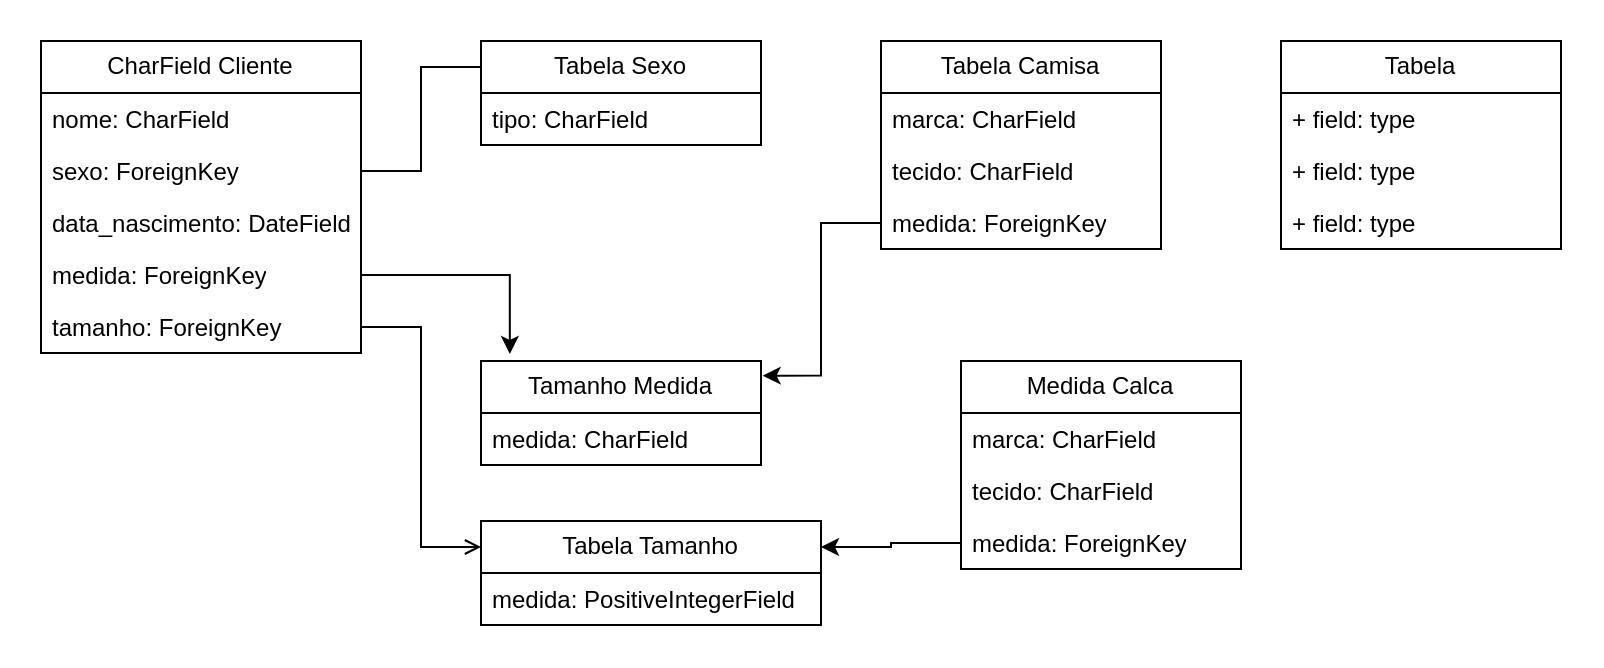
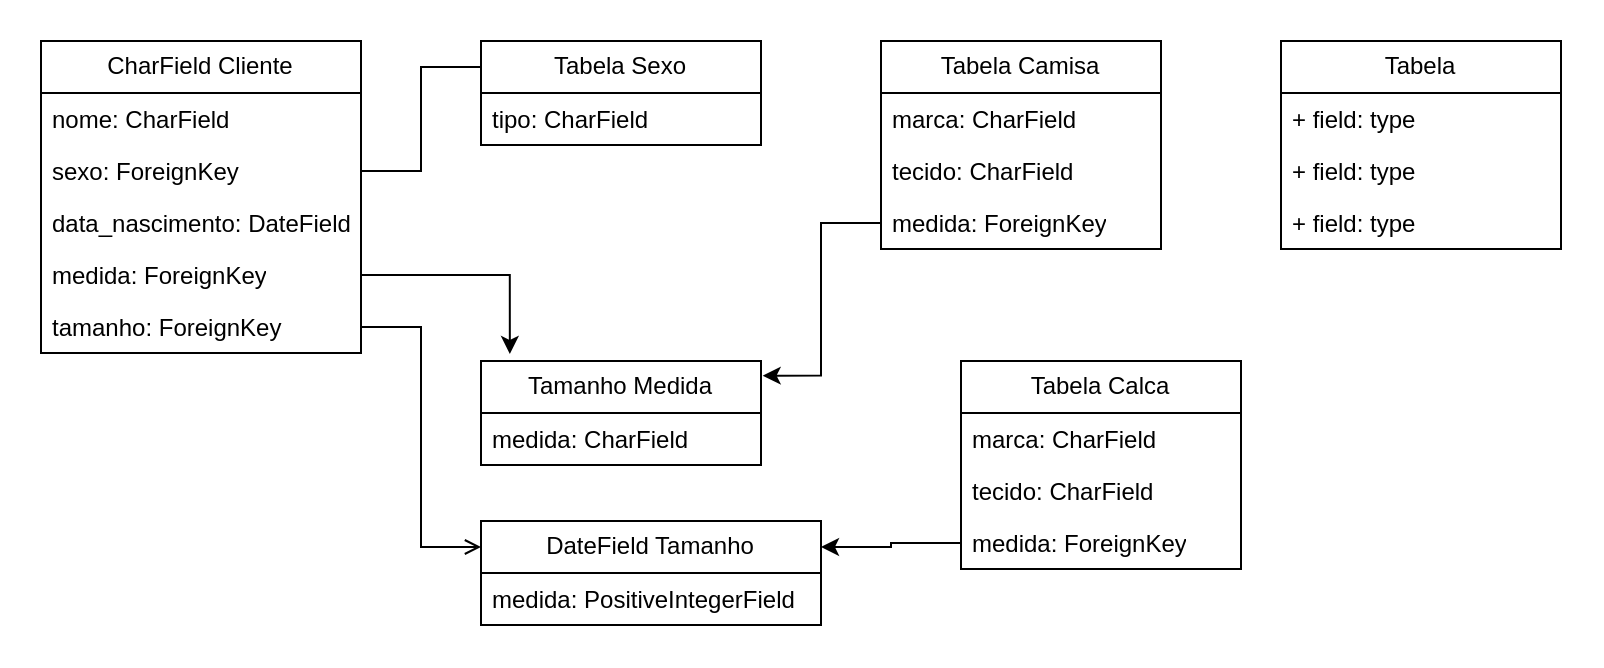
node "Medida Calca": label "Medida Calca" -> "Tabela Calca"
node "Tabela Tamanho": label "Tabela Tamanho" -> "DateField Tamanho"
